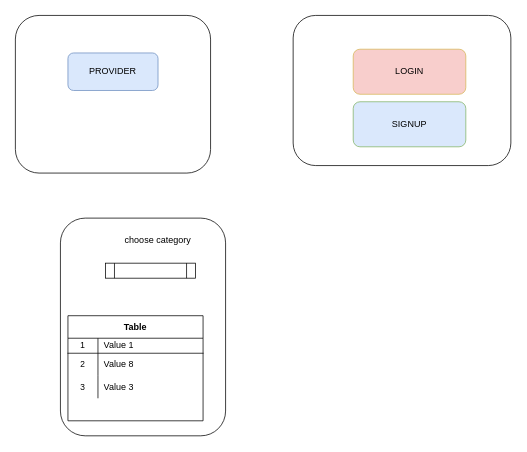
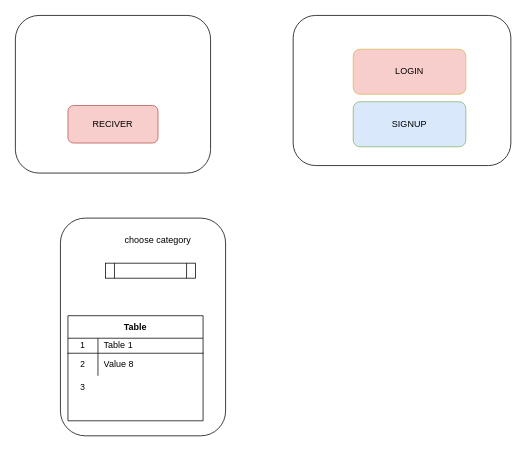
node "PROVIDER": removed
node "RECIVER": added
node "Value 1": label "Value 1" -> "Table 1"
node "Value 3": removed
